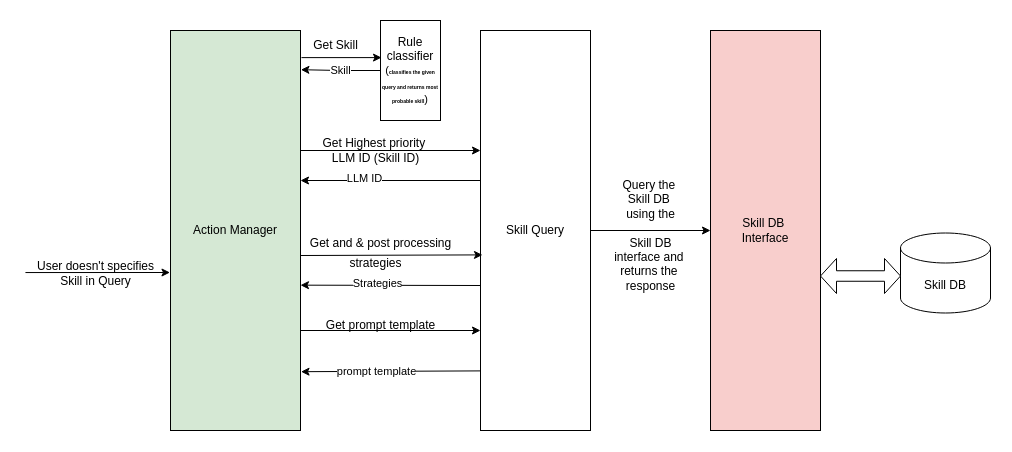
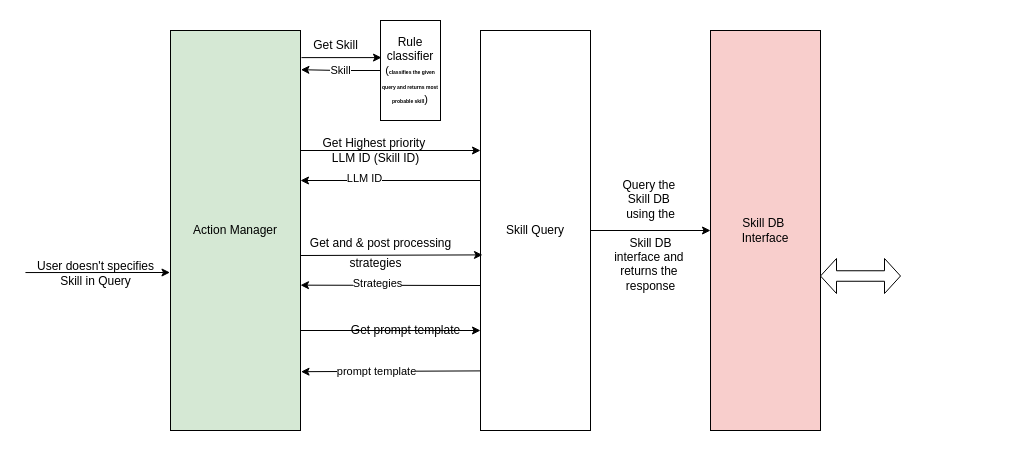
node "Skill DB": removed
node "Get prompt template": moved (381, 326) -> (406, 331)
